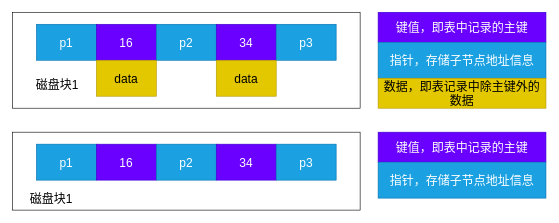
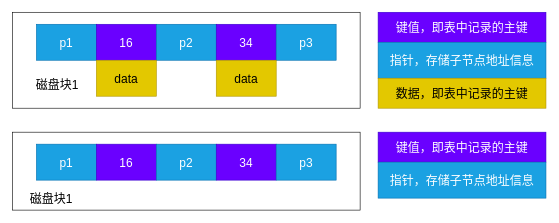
node "数据，即表记录中除主键外的数据": label "数据，即表记录中除主键外的数据" -> "数据，即表中记录的主键"
